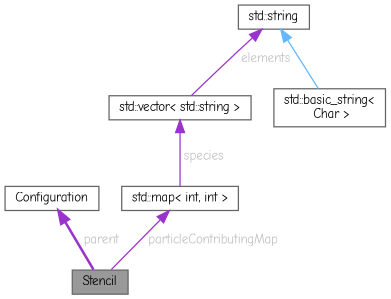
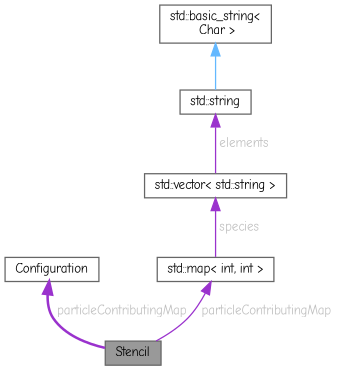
edge "std::basic_string< Char >" -> "std::string": reversed
edge "Stencil" -> "Configuration": label " parent" -> " particleContributingMap"
